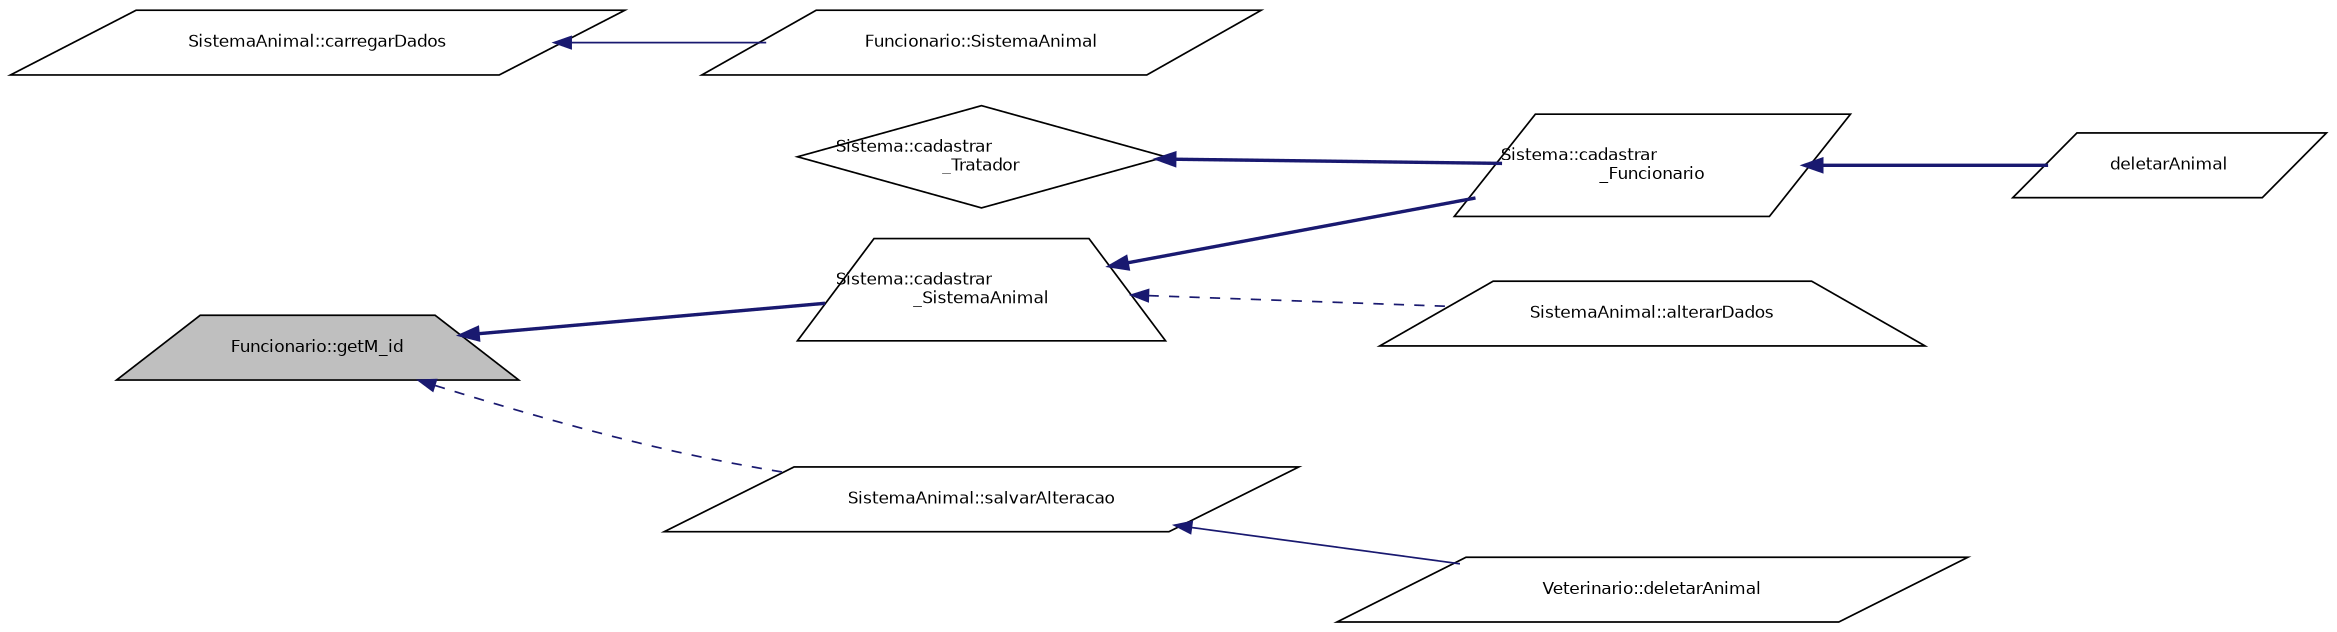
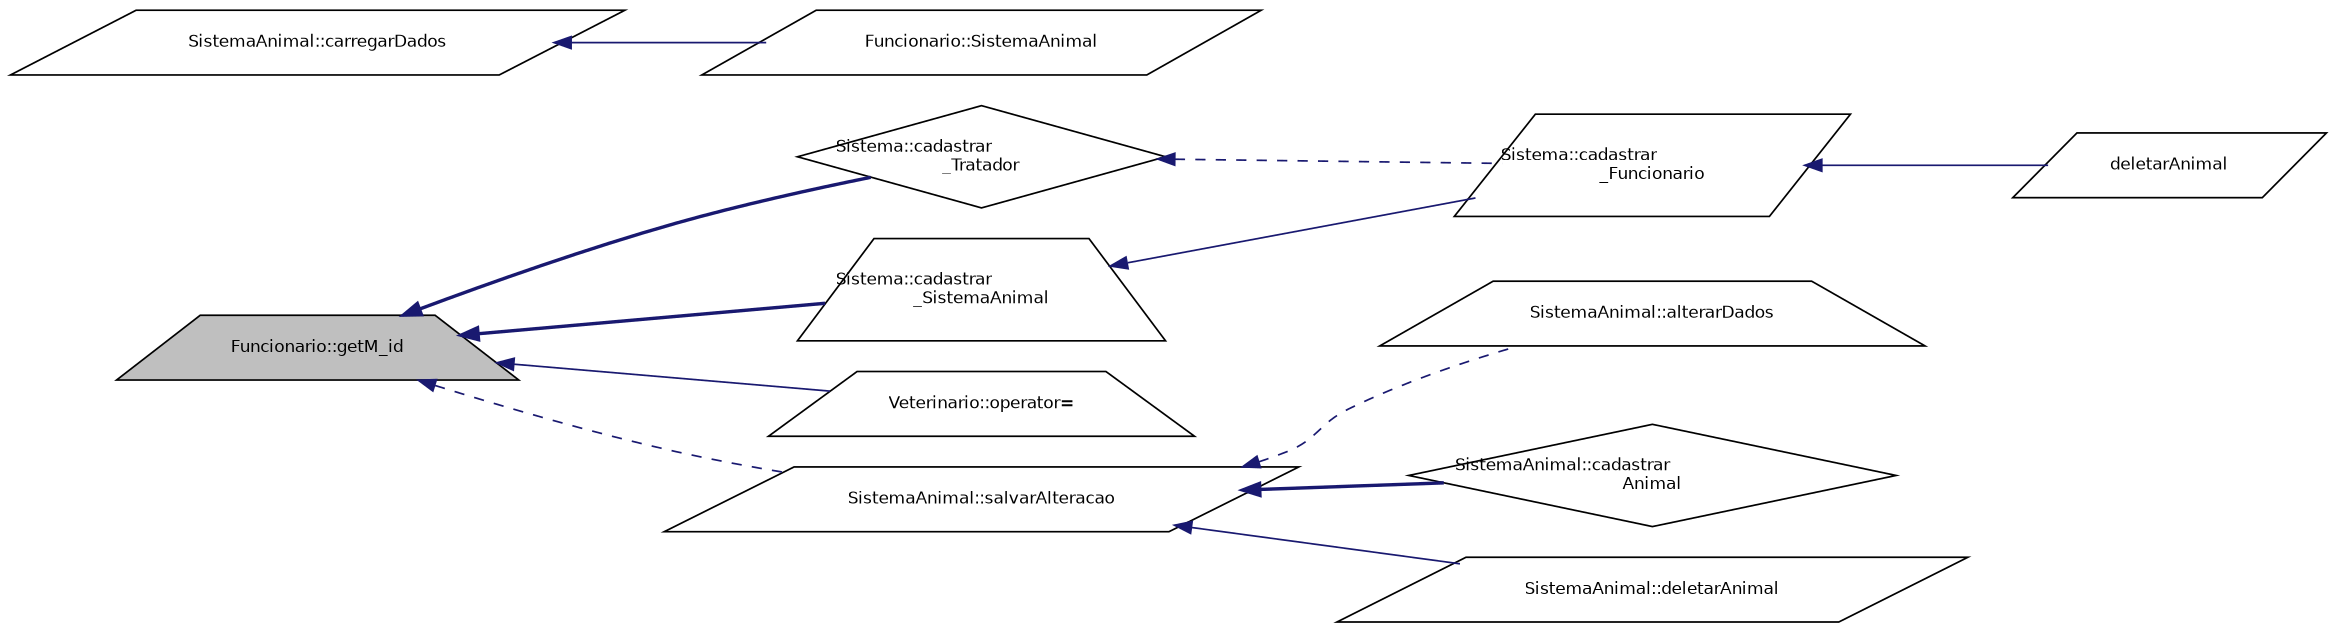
edge "Sistema::cadastrar _Funcionario" -> "Sistema::cadastrar _Tratador": style bold -> dashed
edge "deletarAnimal" -> "Sistema::cadastrar _Funcionario": style bold -> solid
edge "Sistema::cadastrar _Funcionario" -> "Sistema::cadastrar _SistemaAnimal": style bold -> solid
edge "Sistema::cadastrar _Tratador" -> "Funcionario::getM_id": added
edge "SistemaAnimal::alterarDados" -> "Sistema::cadastrar _SistemaAnimal": now "SistemaAnimal::alterarDados" -> "SistemaAnimal::salvarAlteracao"
node "Veterinario::operator=": added
node "SistemaAnimal::cadastrar Animal": added
node "Veterinario::deletarAnimal": label "Veterinario::deletarAnimal" -> "SistemaAnimal::deletarAnimal"
